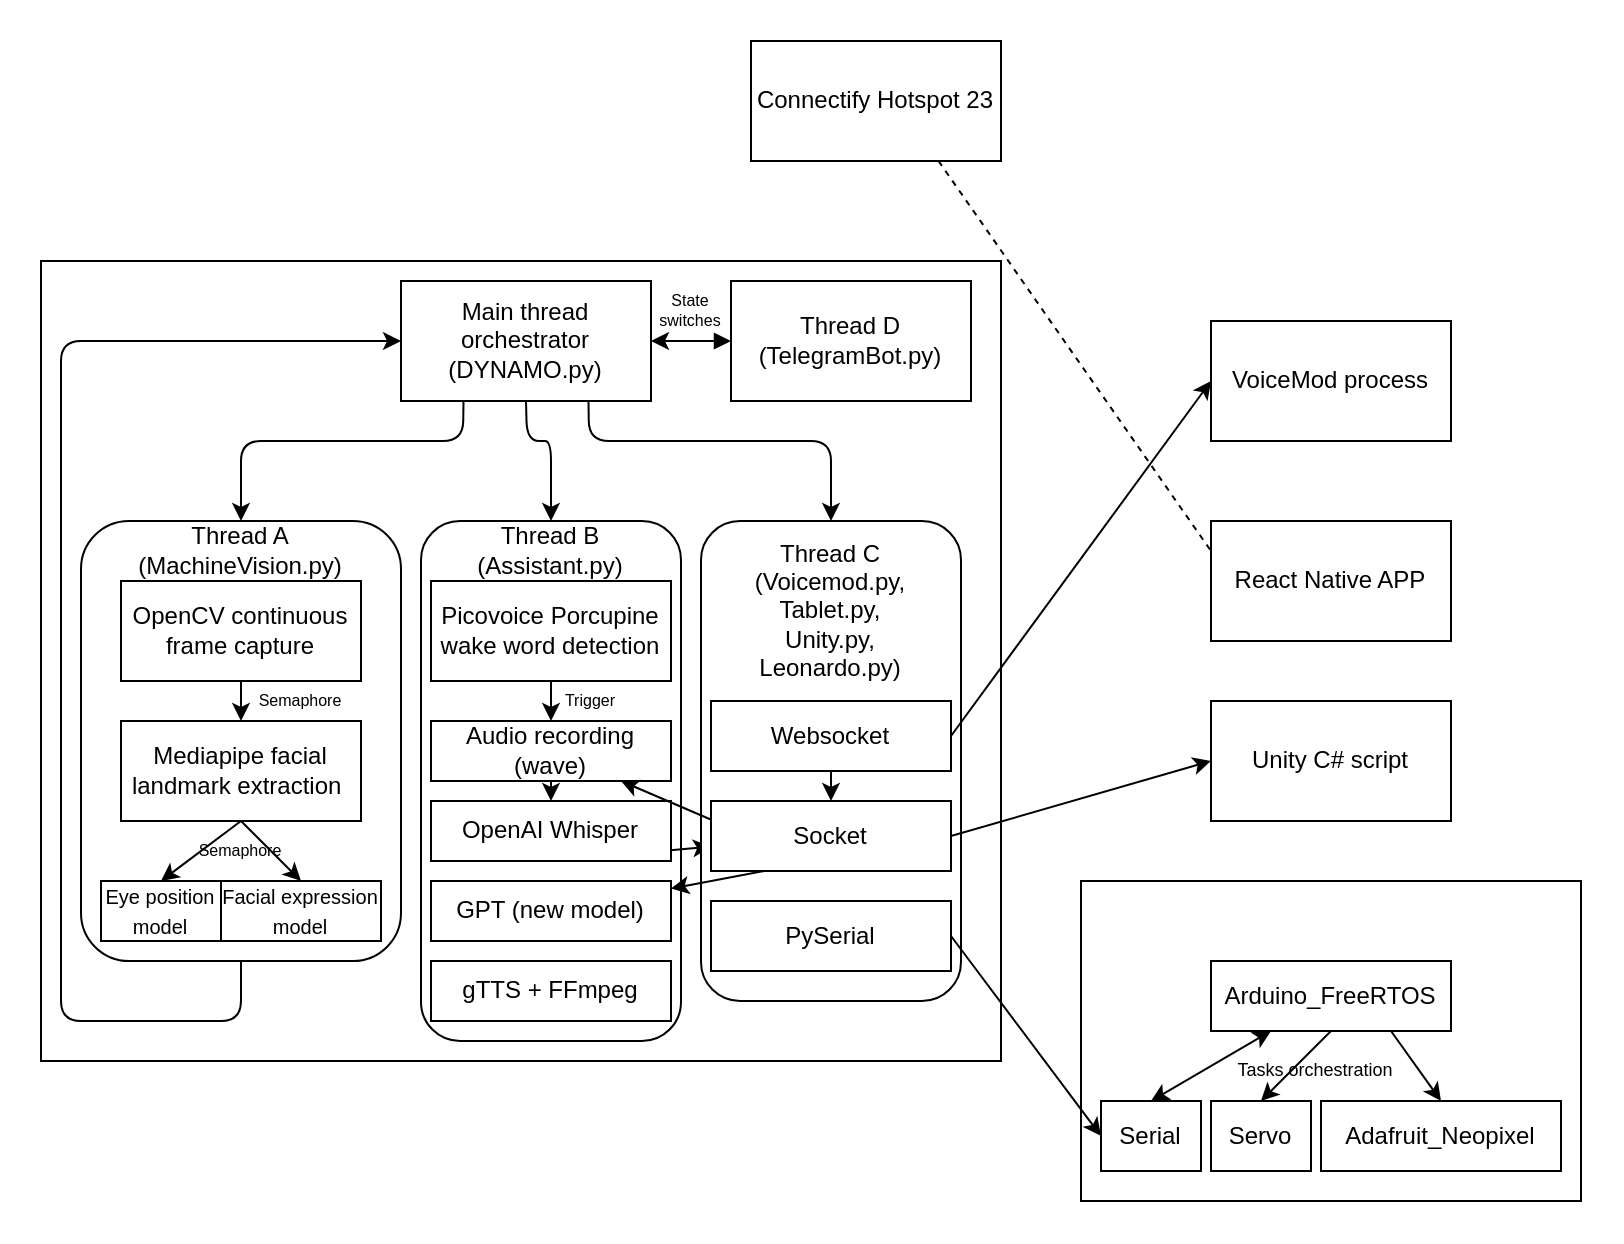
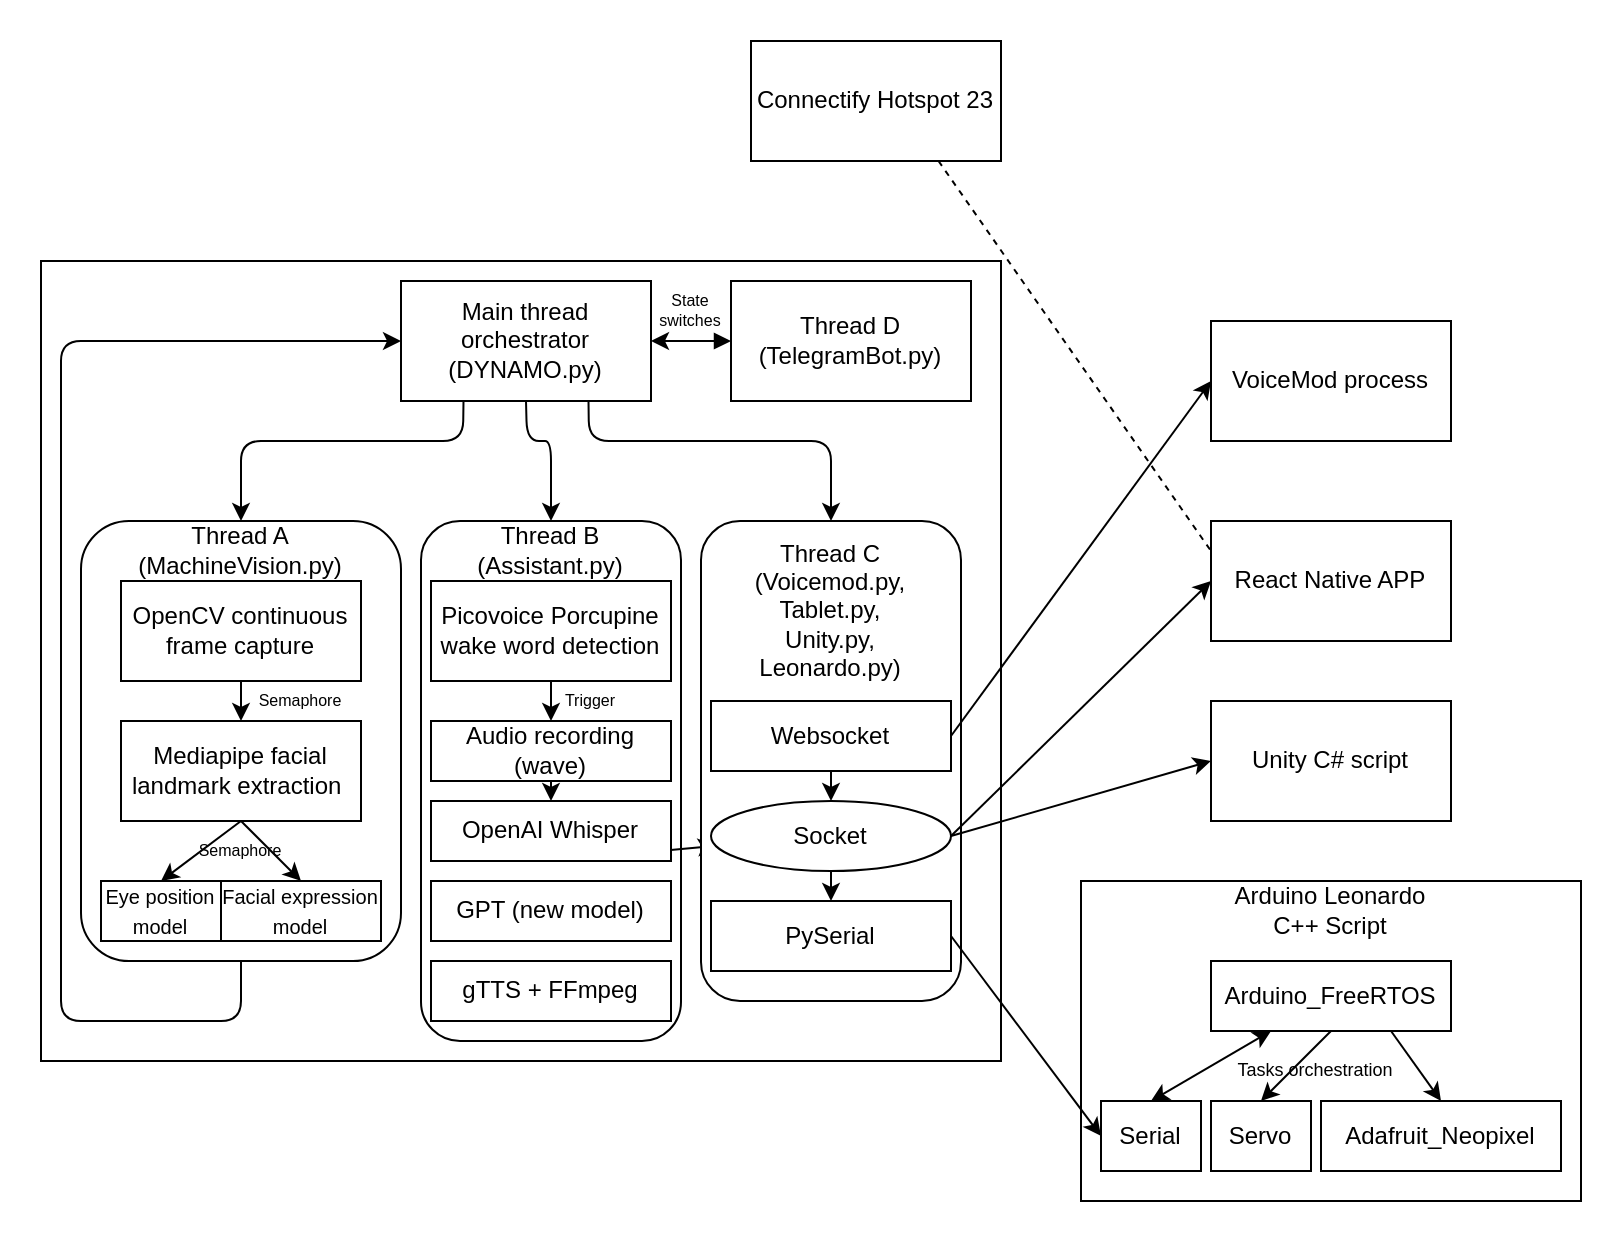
edge "Socket" -> "Audio recording (wave)": now "Socket" -> "PySerial"
node "Socket": shape rectangle -> ellipse
edge "Socket" -> "GPT (new model)": now "Socket" -> "React Native APP"
node "Arduino Leonardo C++ Script": added
